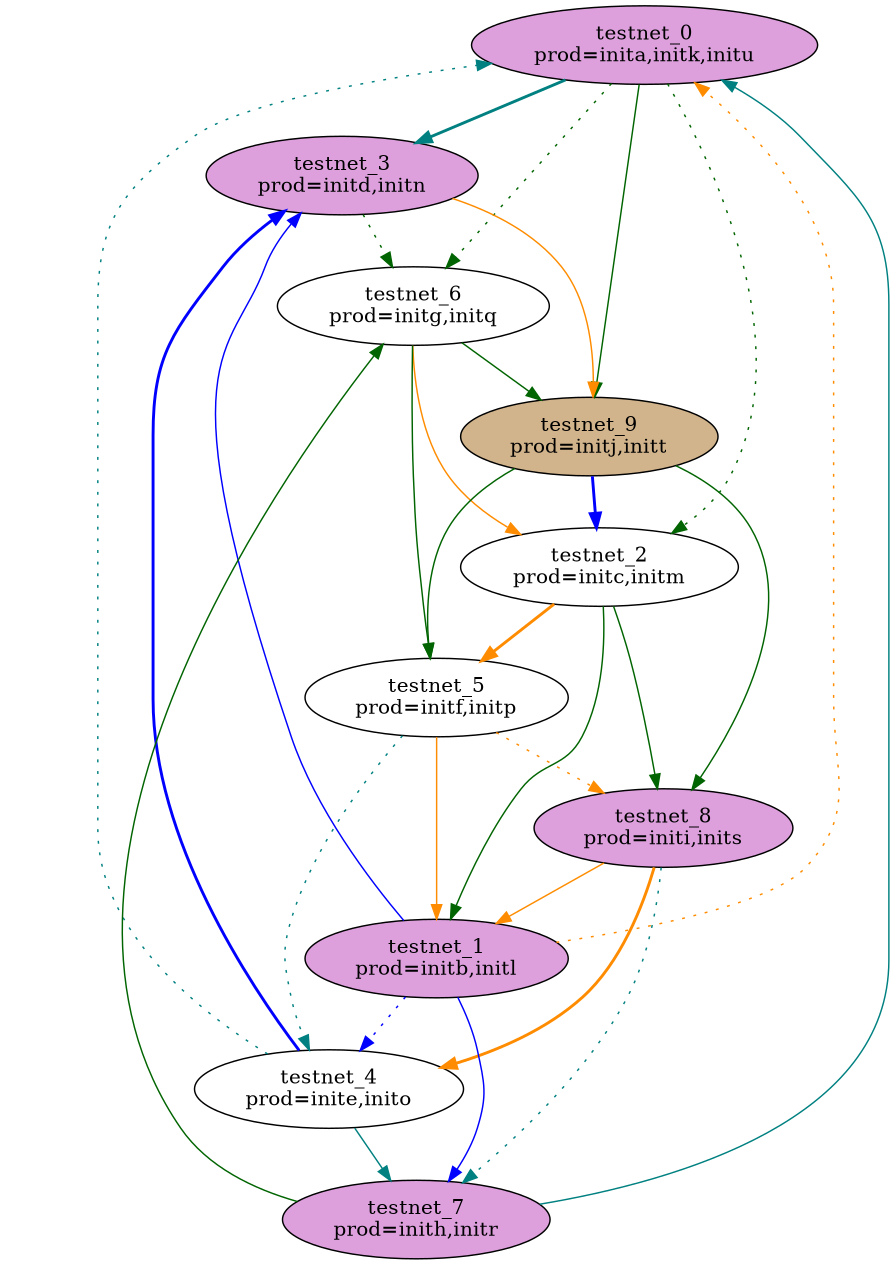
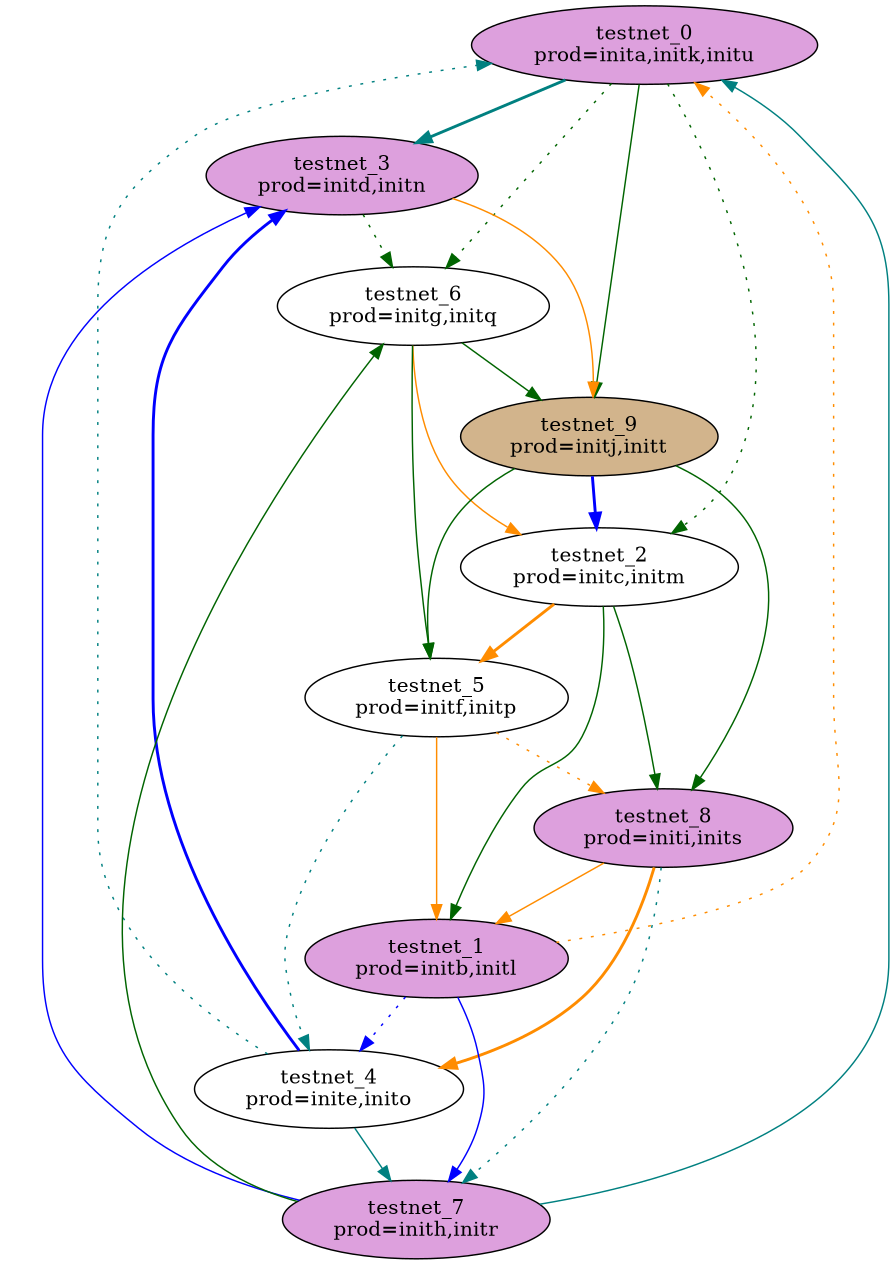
edge "testnet_1 prod=initb,initl" -> "testnet_3 prod=initd,initn": now "testnet_7 prod=inith,initr" -> "testnet_3 prod=initd,initn"
